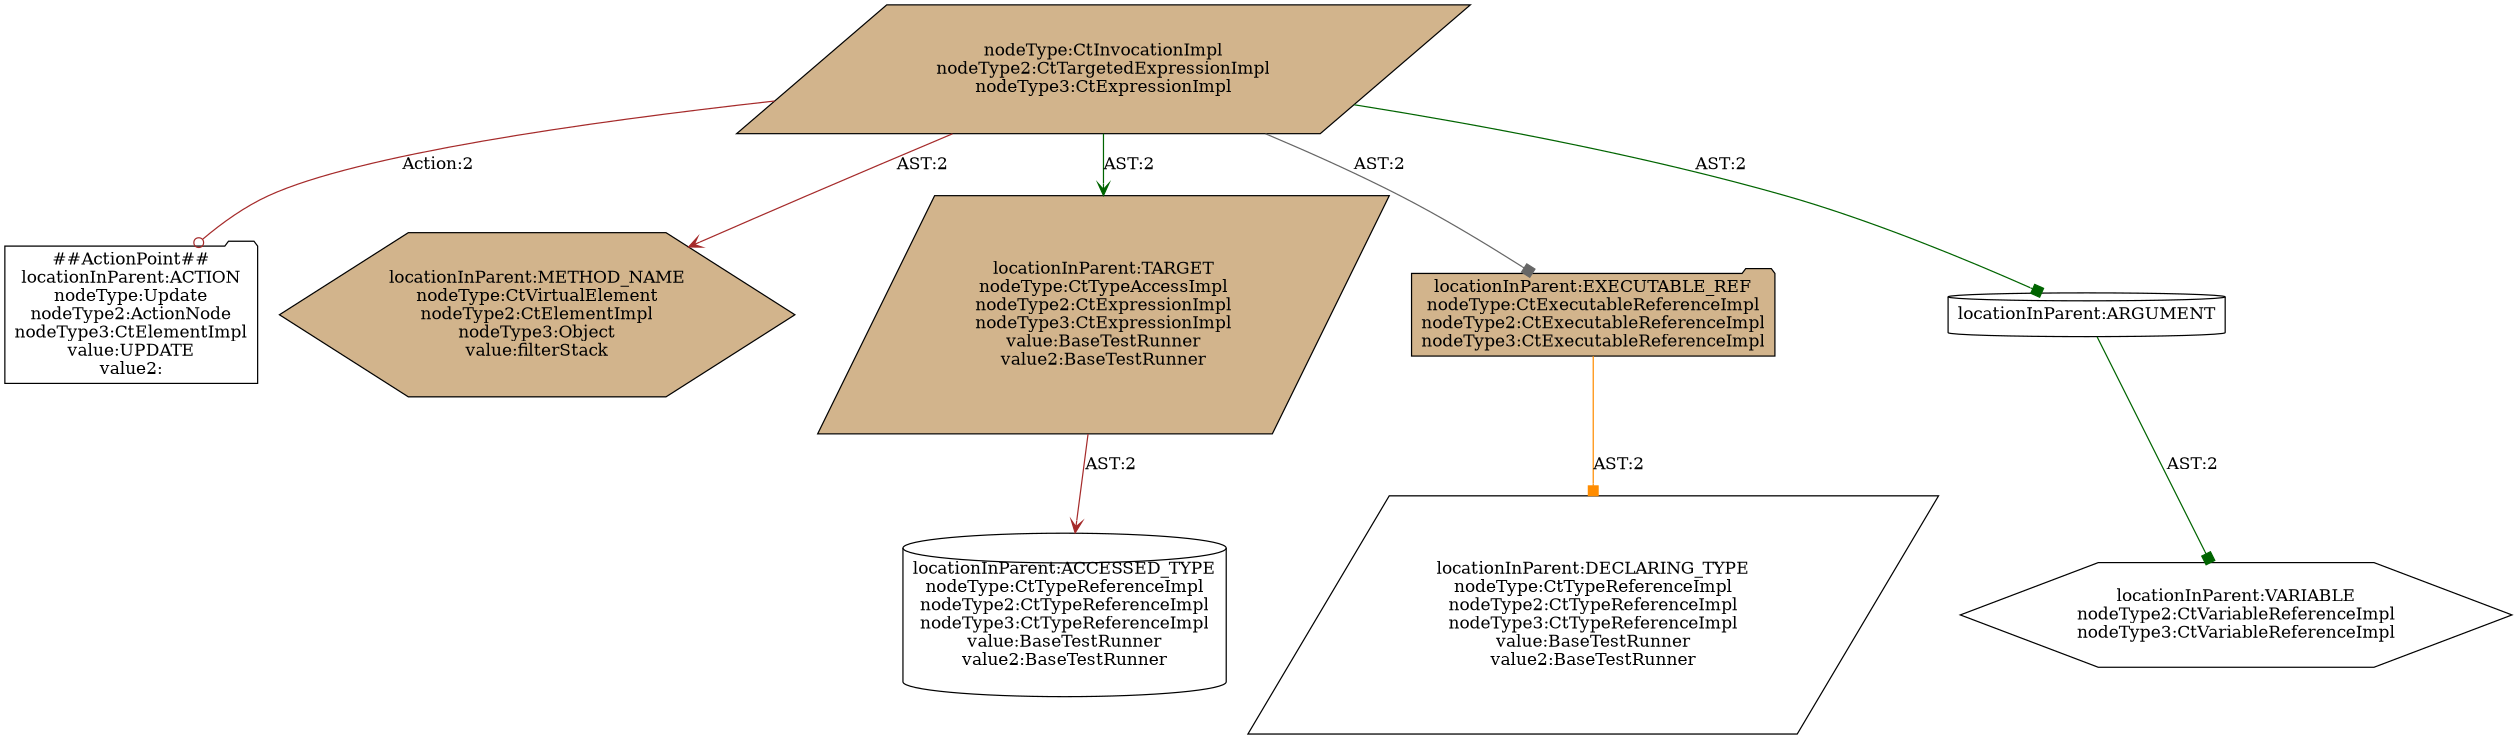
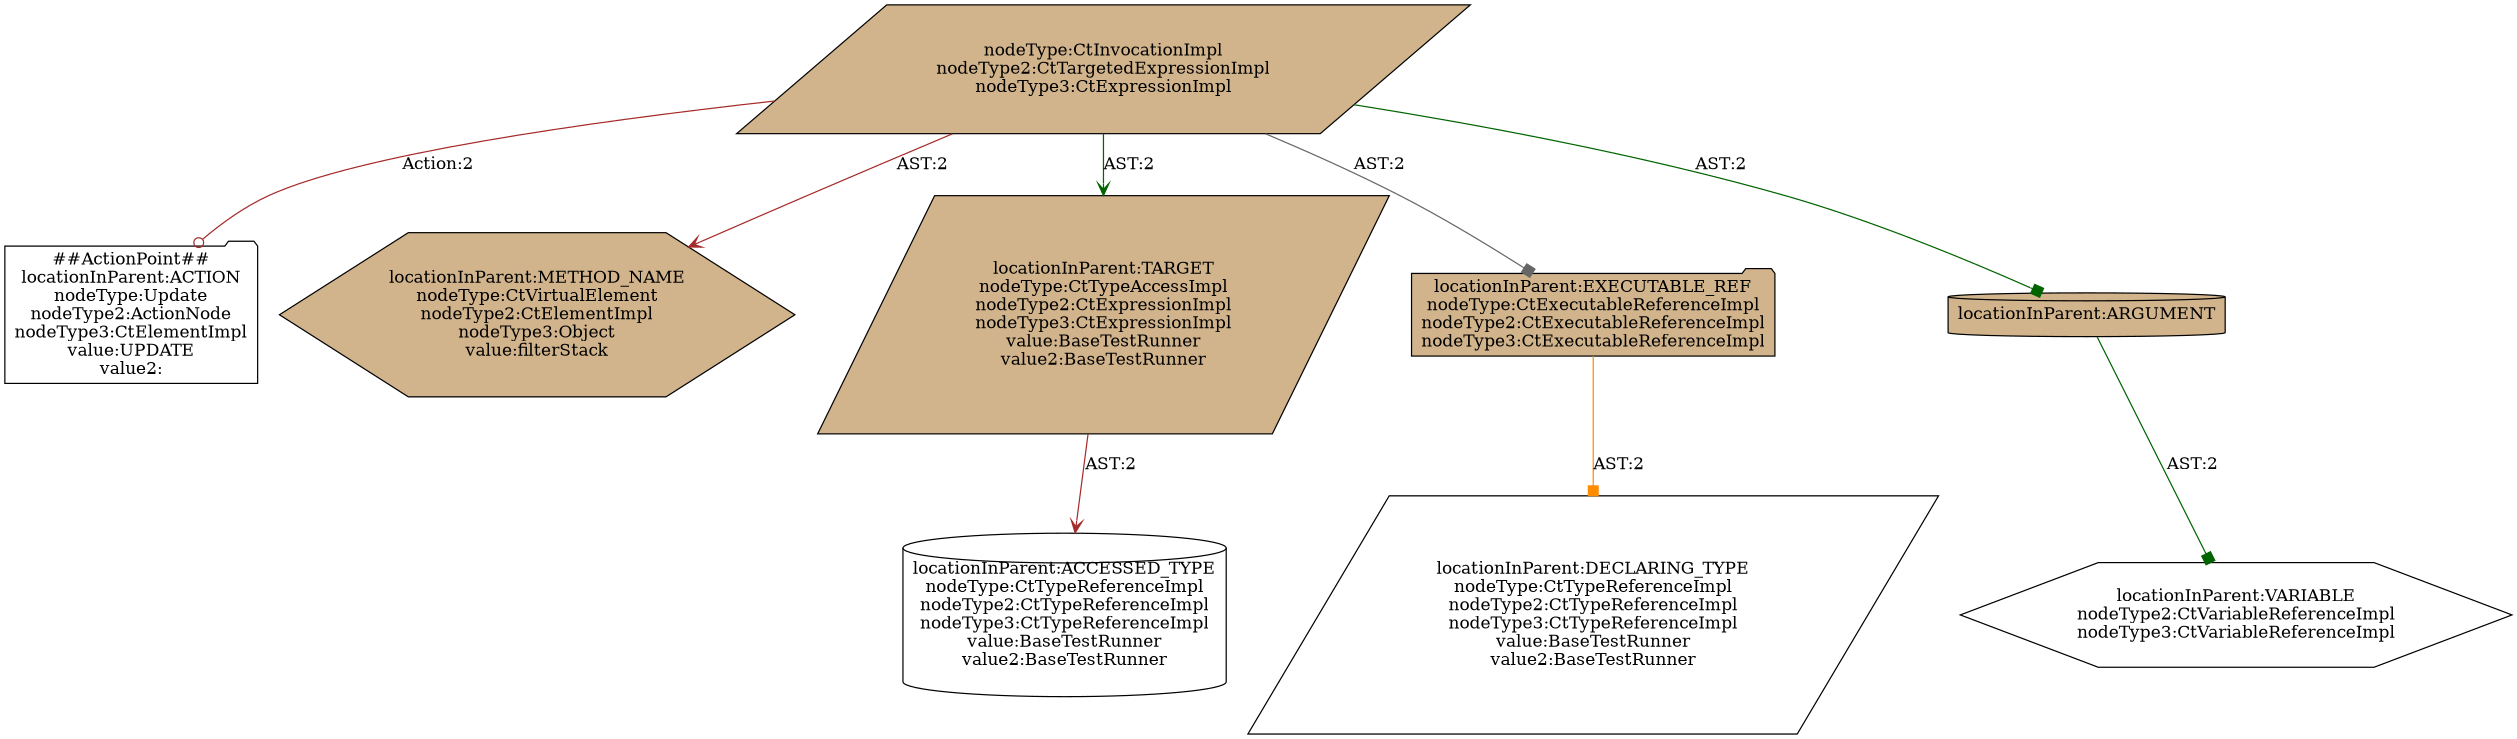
node "locationInParent:ARGUMENT": fillcolor white -> tan
